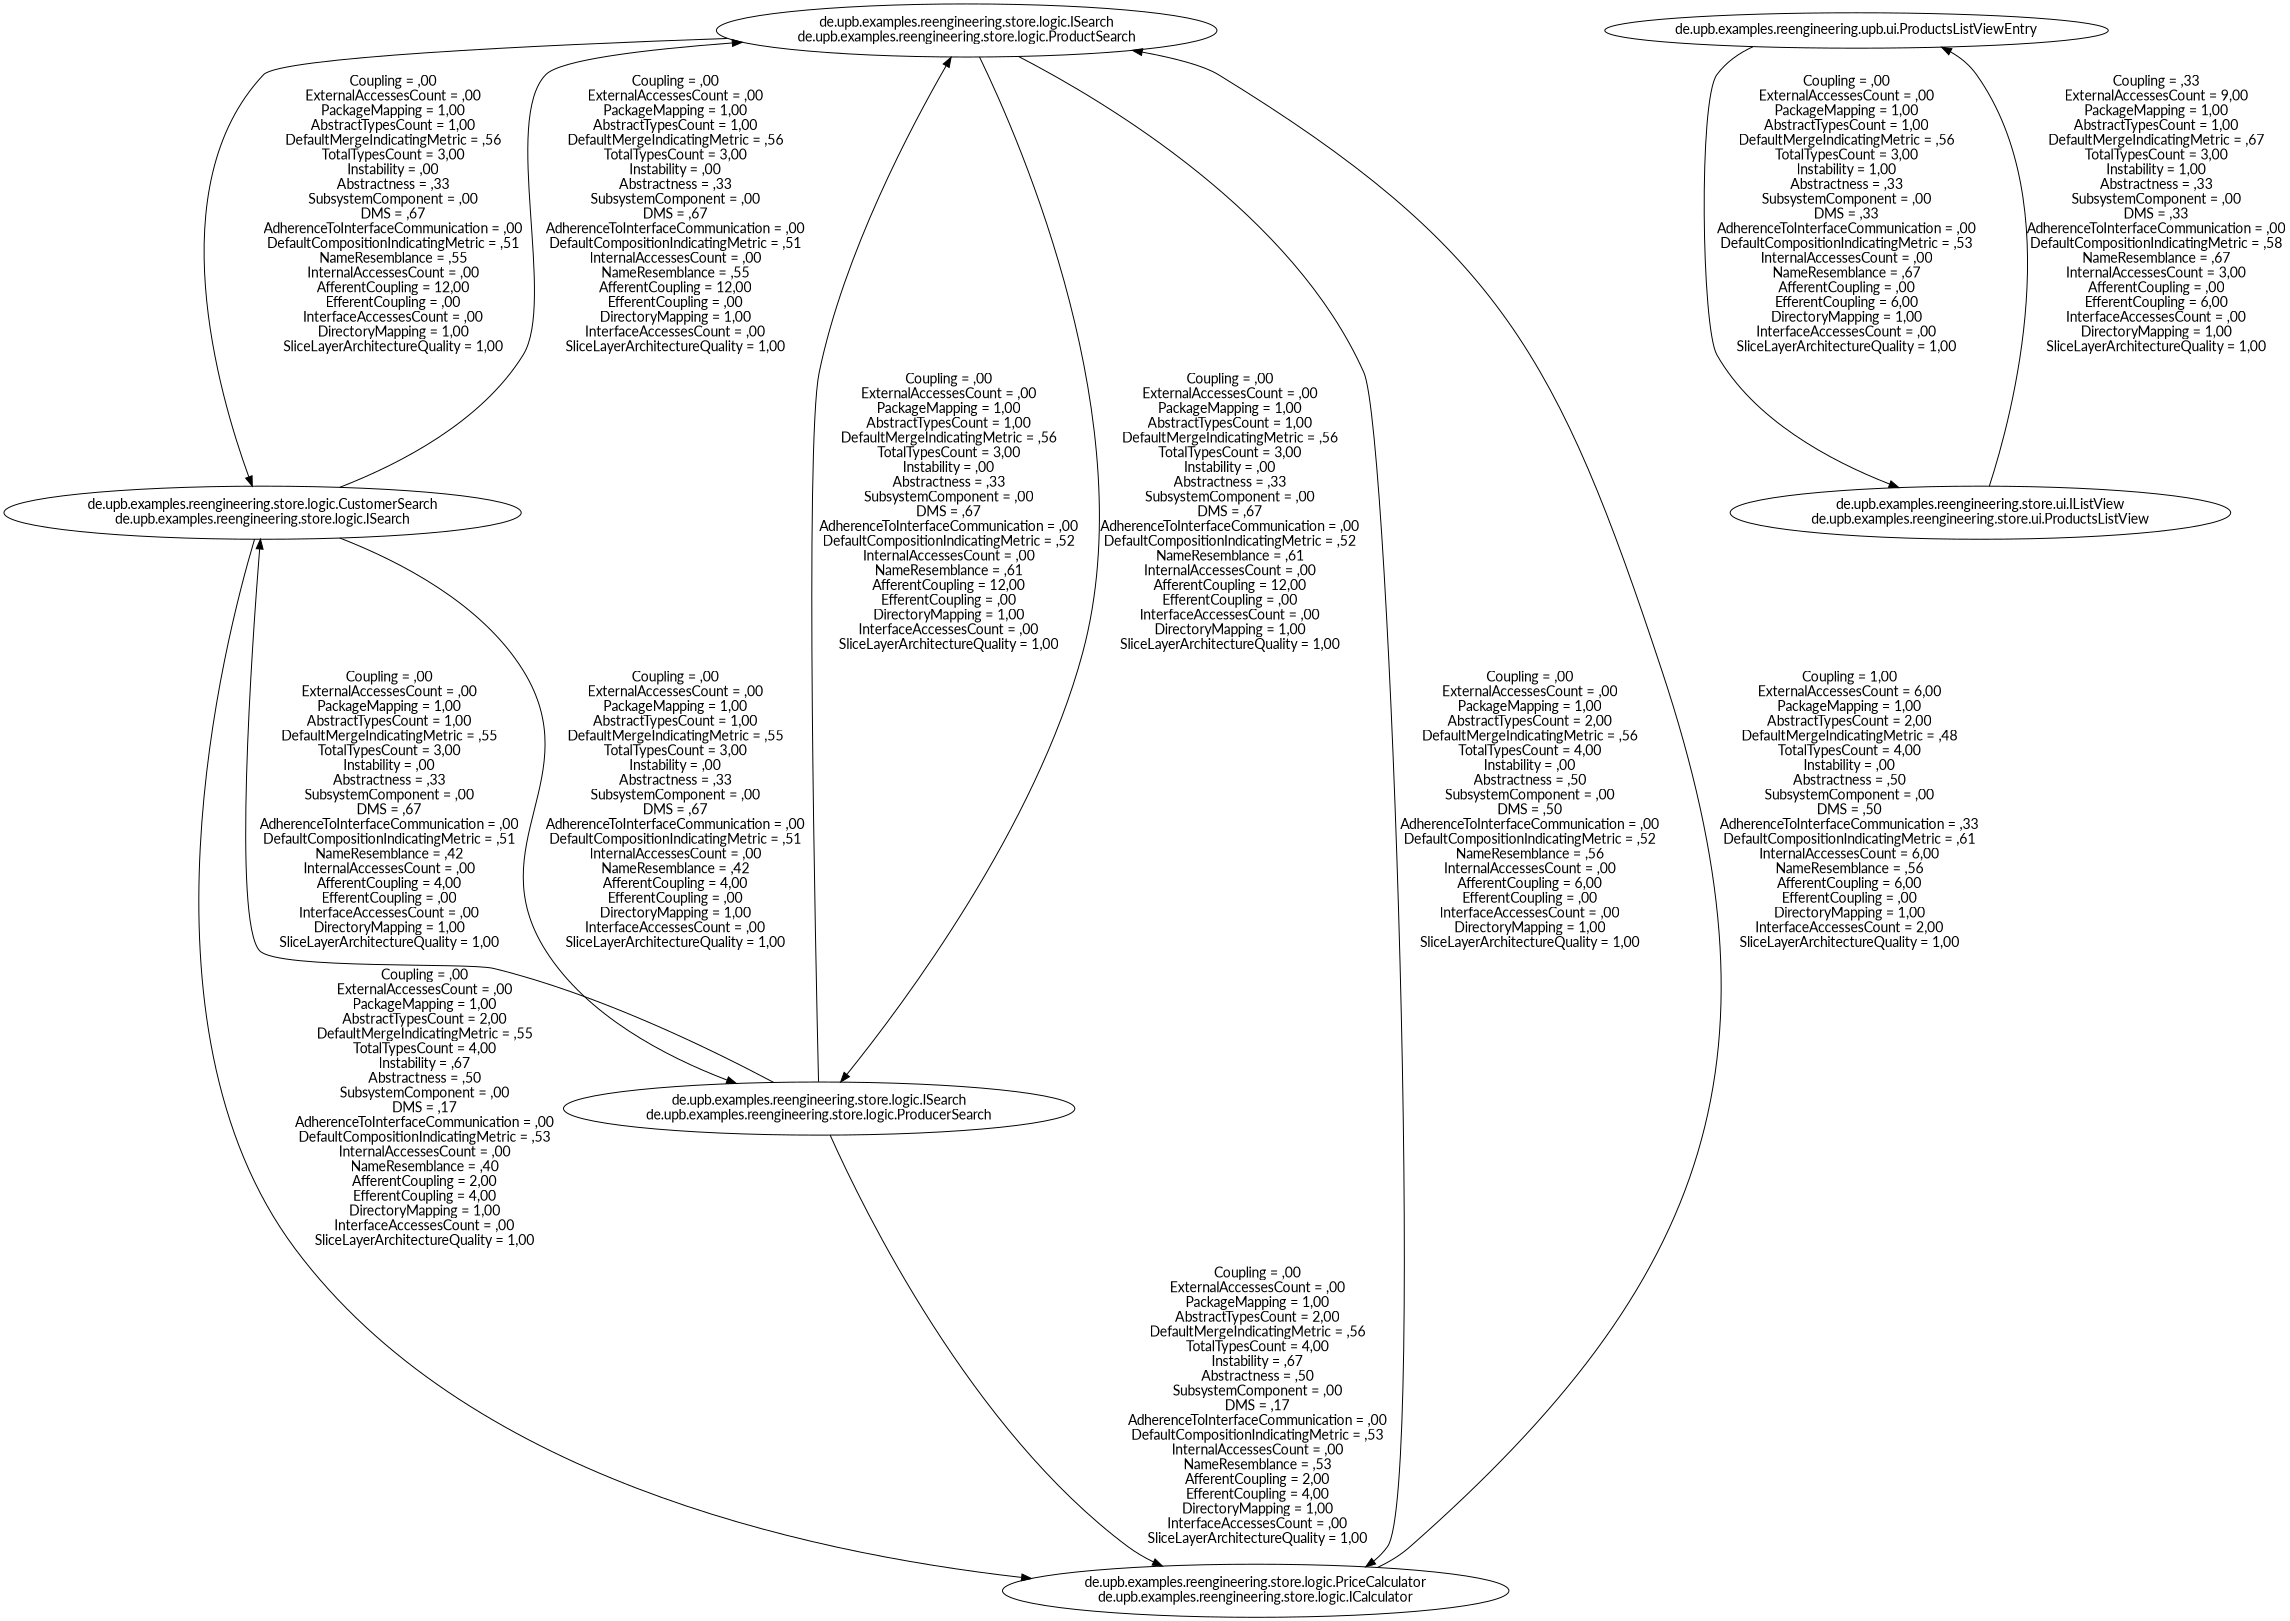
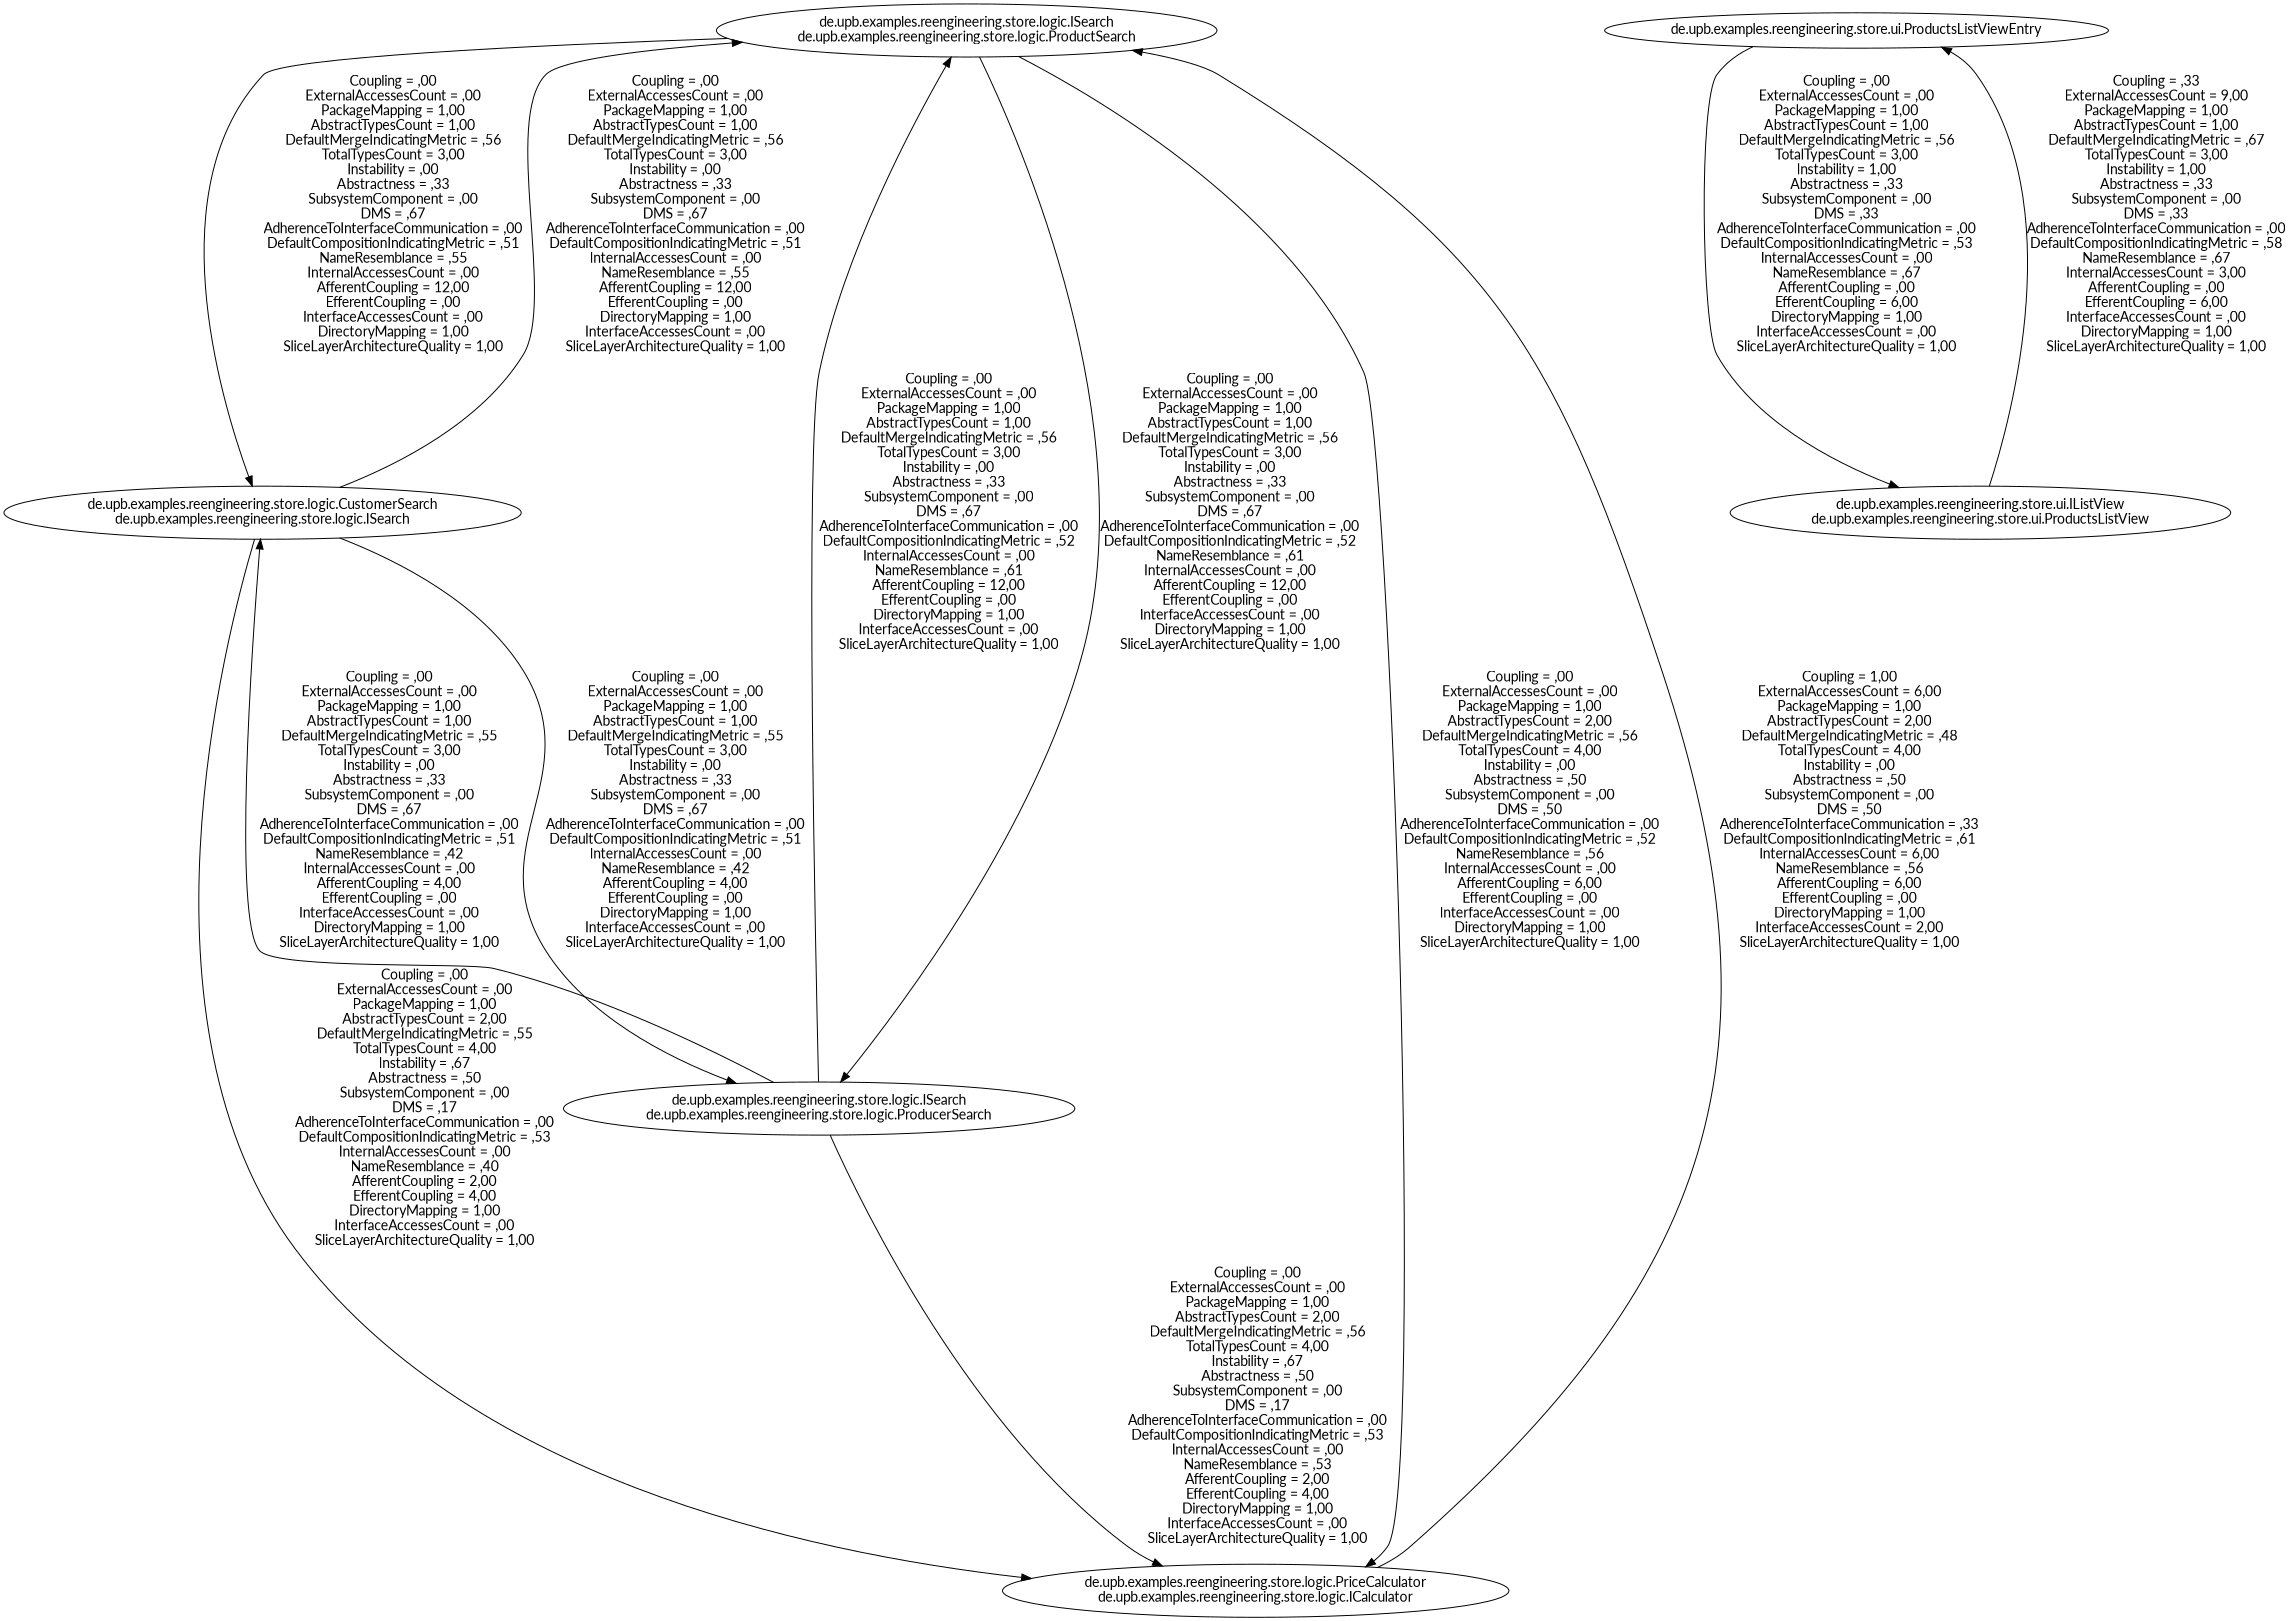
node "de.upb.examples.reengineering.upb.ui.ProductsListViewEntry": label "de.upb.examples.reengineering.upb.ui.ProductsListViewEntry" -> "de.upb.examples.reengineering.store.ui.ProductsListViewEntry"
